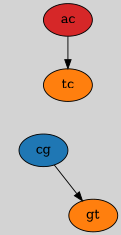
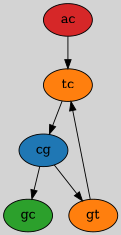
edge "tc" -> "cg": added
edge "gt" -> "tc": added
node "gc": added
